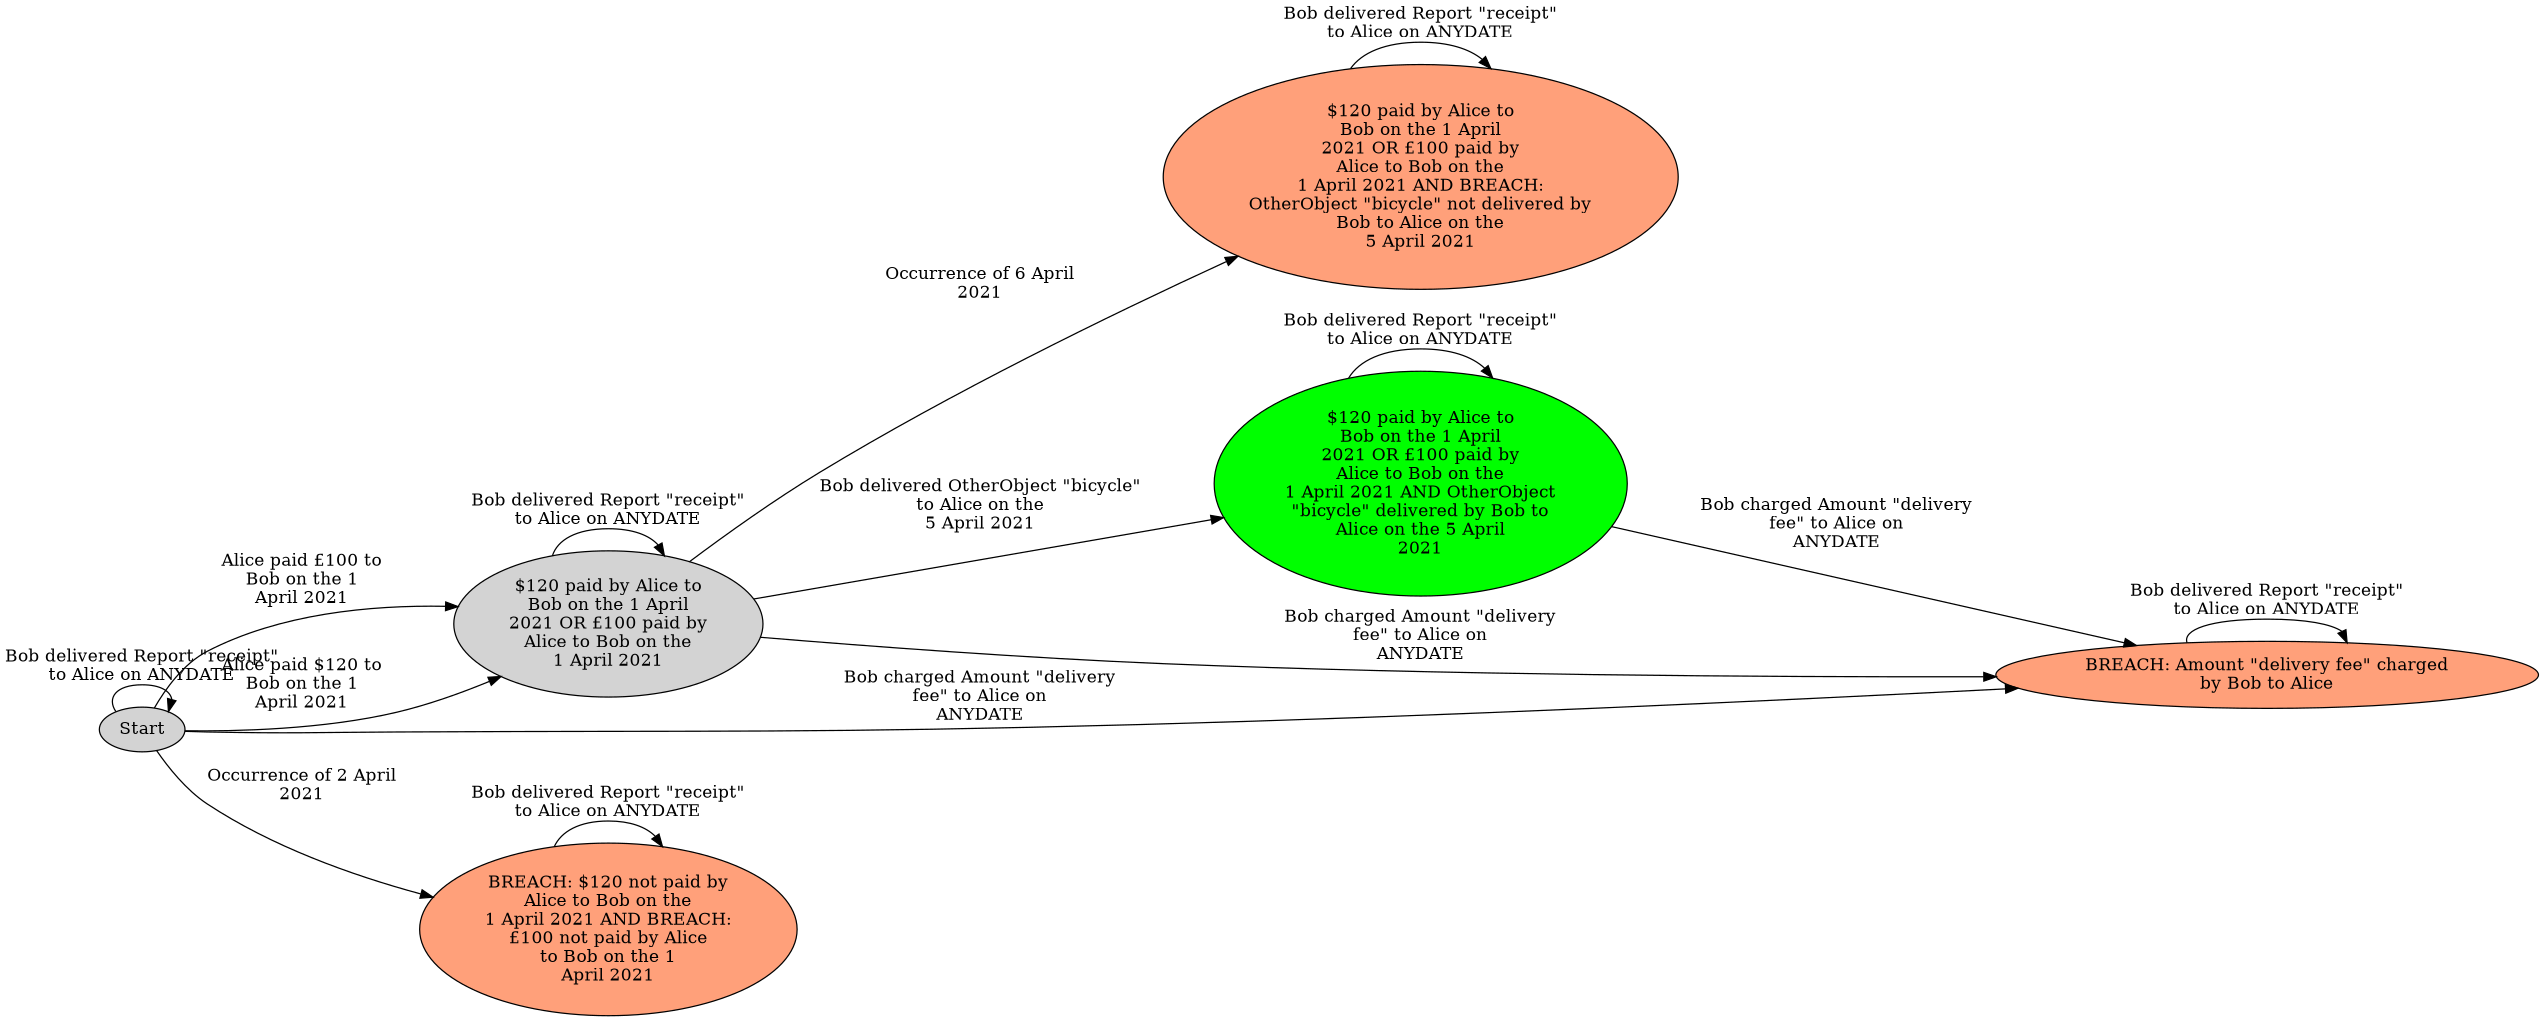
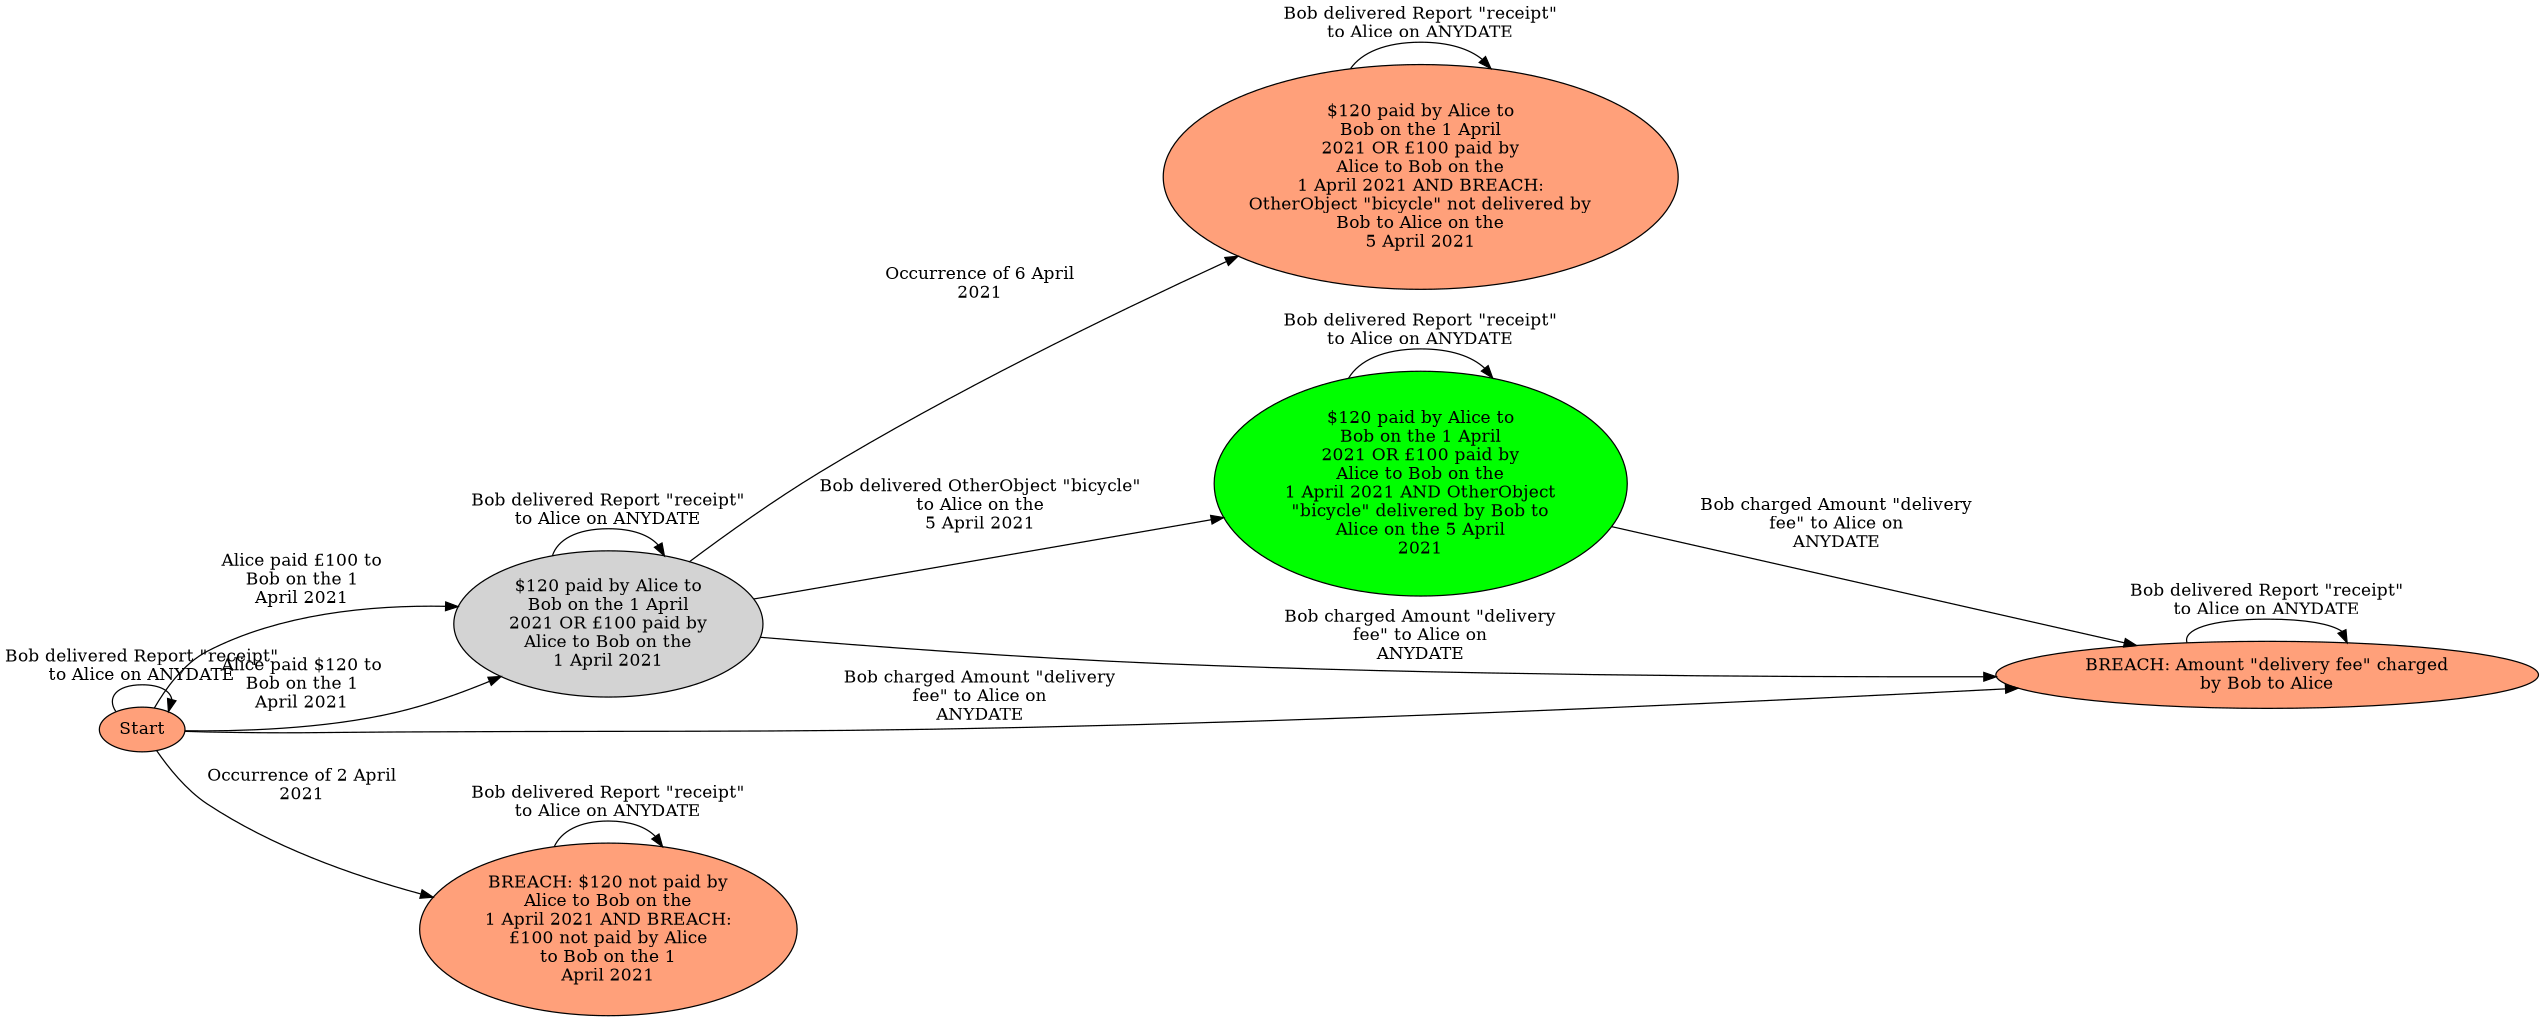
node "Start": fillcolor lightgray -> lightsalmon
